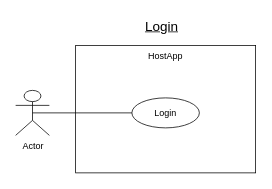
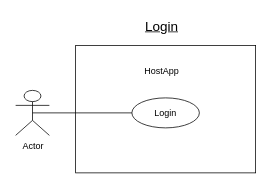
node "HostApp": moved (165, 57) -> (162, 72)
